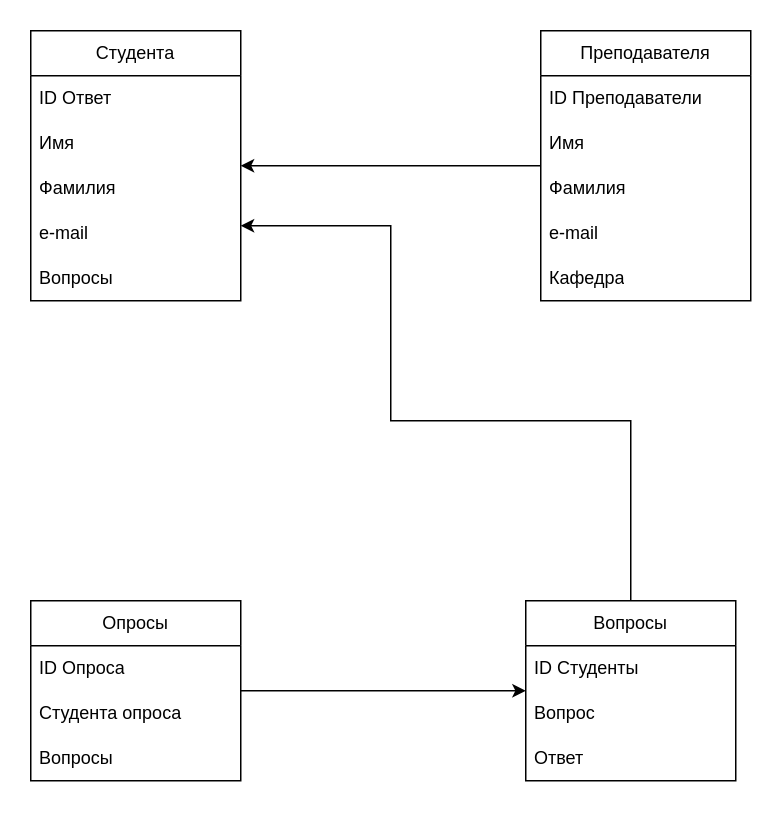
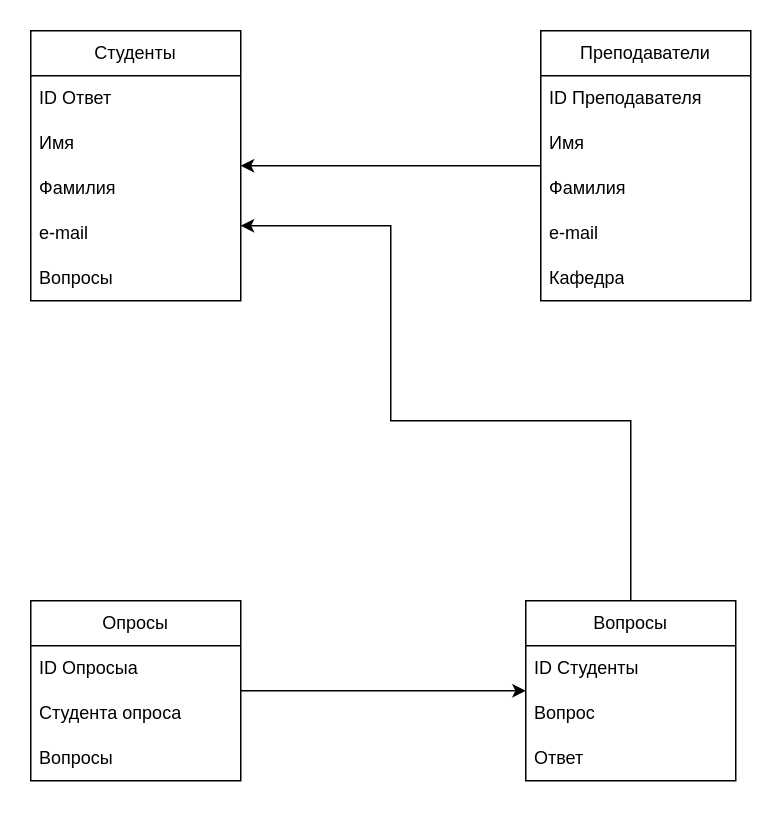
node "Студента": label "Студента" -> "Студенты"
node "Преподавателя": label "Преподавателя" -> "Преподаватели"
node "ID Преподаватели": label "ID Преподаватели" -> "ID Преподавателя"
node "ID Опроса": label "ID Опроса" -> "ID Опросыа"
